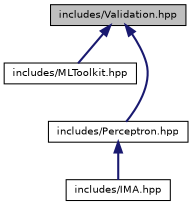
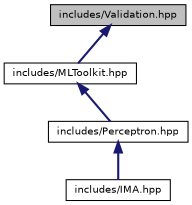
edge "includes/Perceptron.hpp" -> "includes/Validation.hpp": now "includes/Perceptron.hpp" -> "includes/MLToolkit.hpp"
